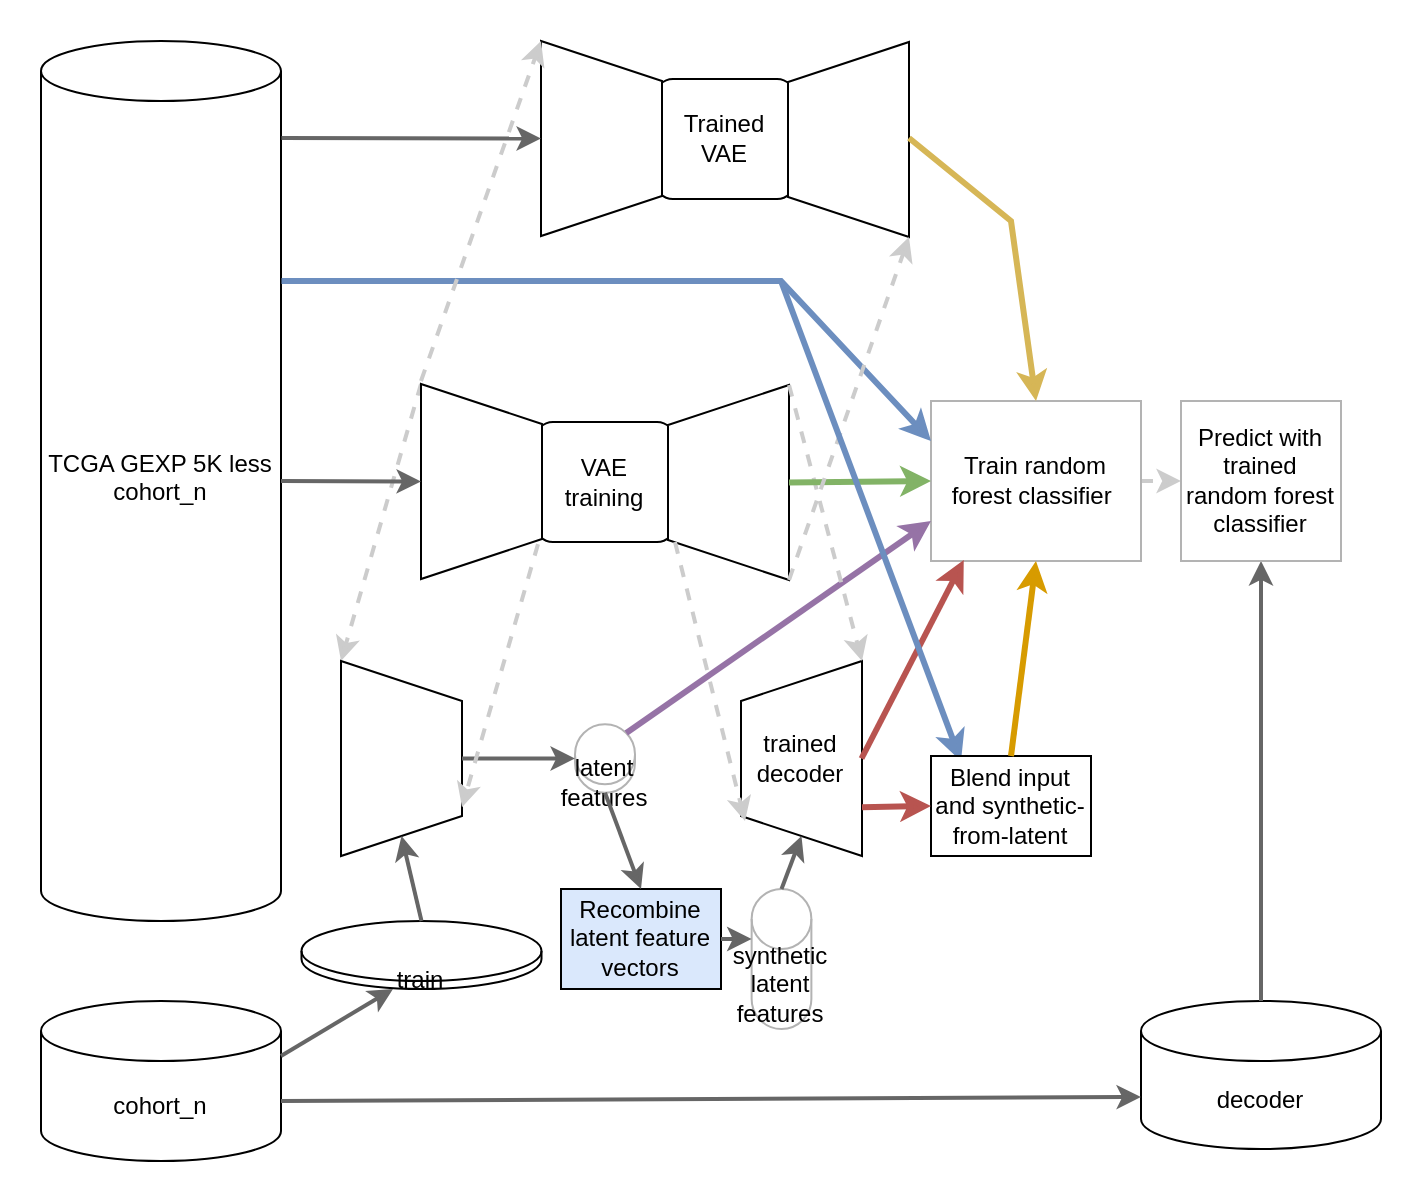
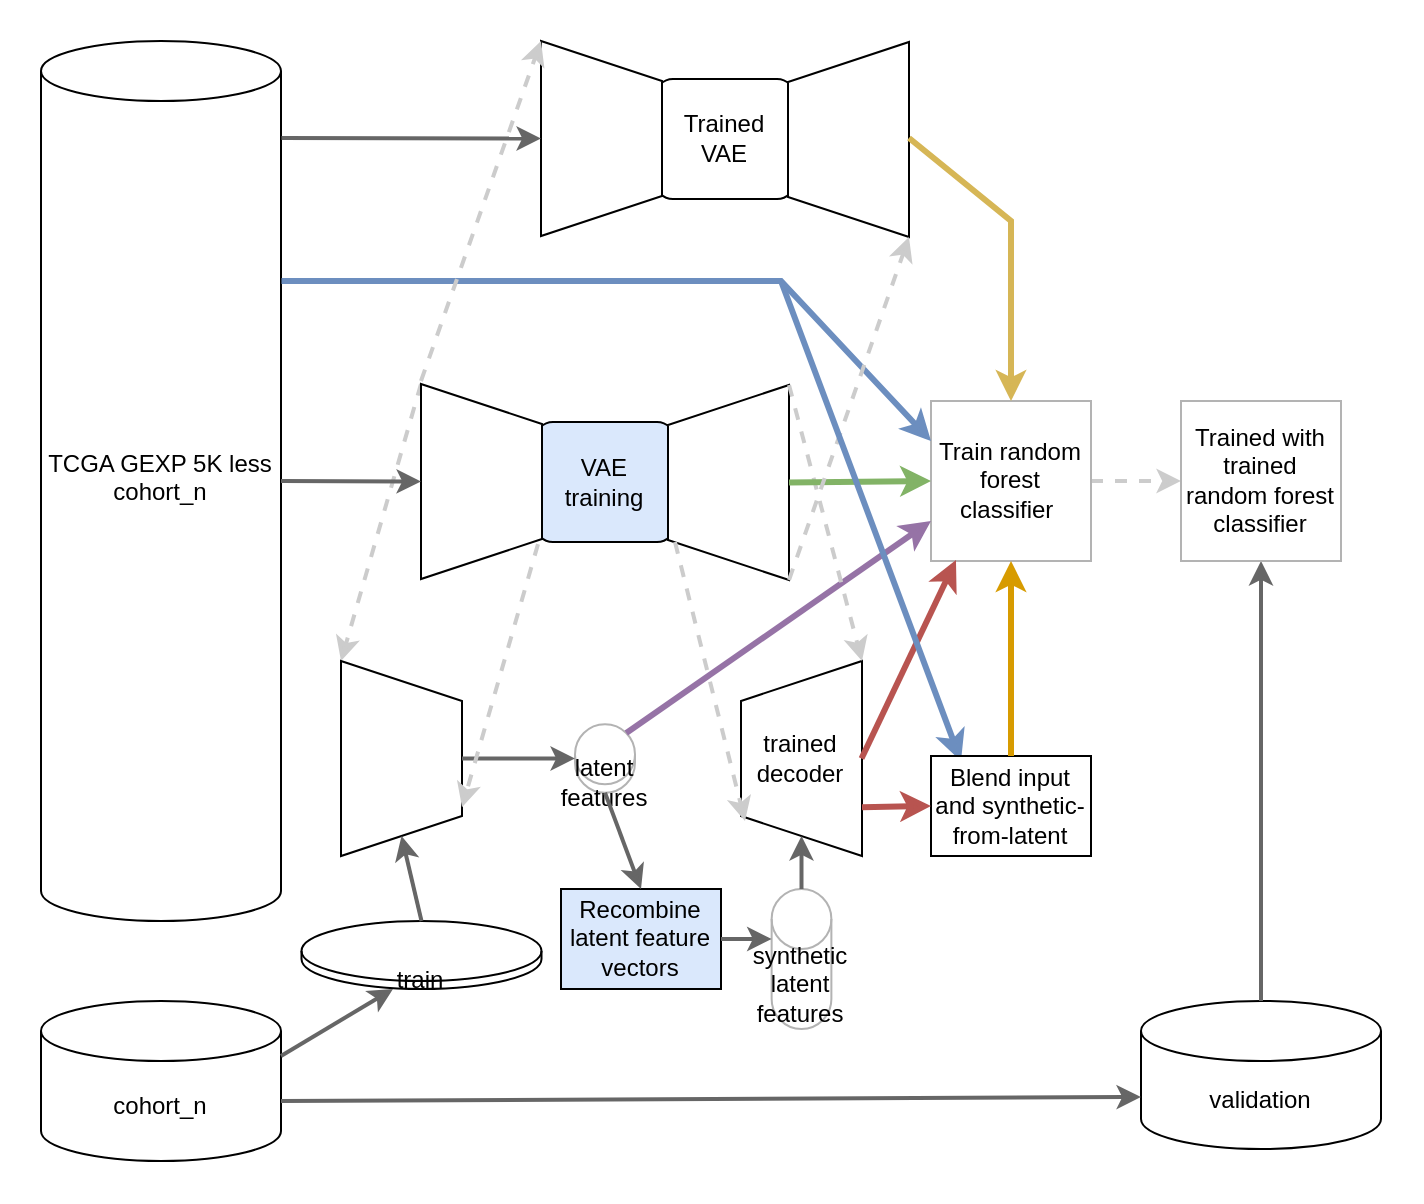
node "Train random forest classifier": size 210x160 -> 160x160
node "Predict with trained random forest classifier": label "Predict with trained random forest classifier" -> "Trained with trained random forest classifier"
node "VAE training": fillcolor #ffffff -> #dae8fc
node "synthetic latent features": moved (782, 959) -> (802, 959)
node "decoder": label "decoder" -> "validation"
